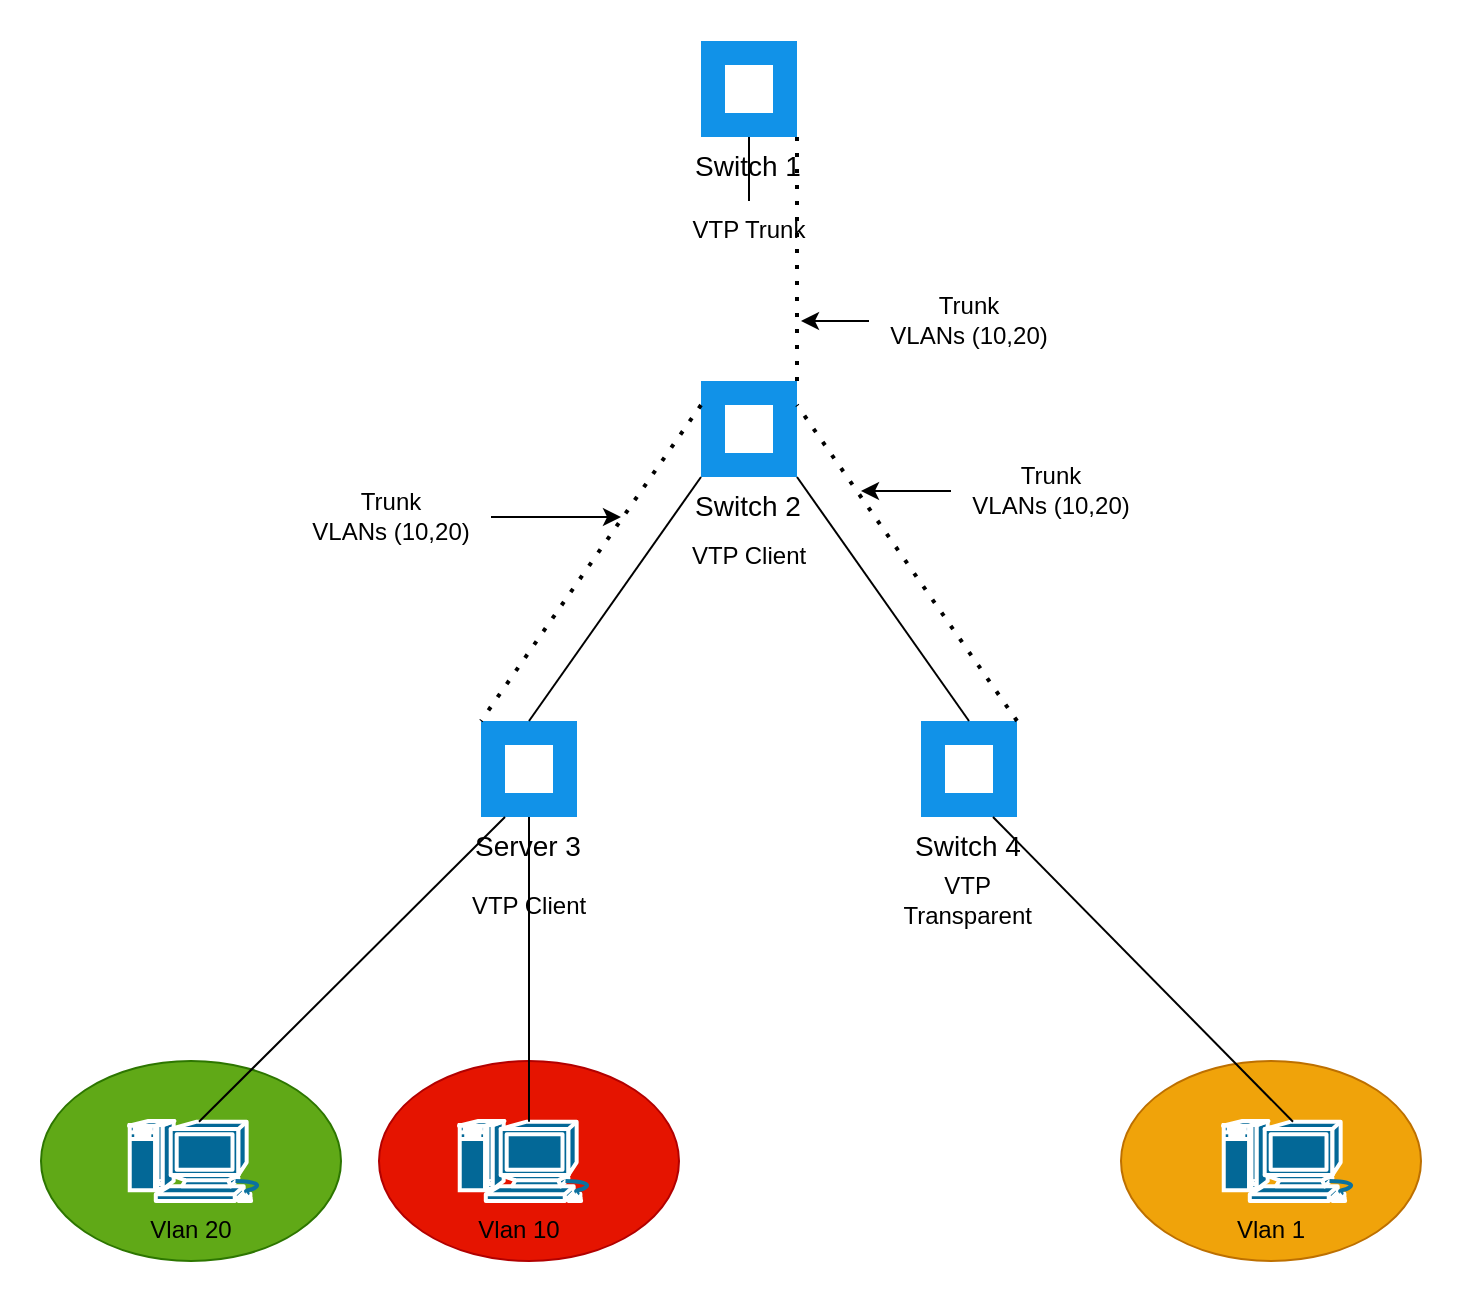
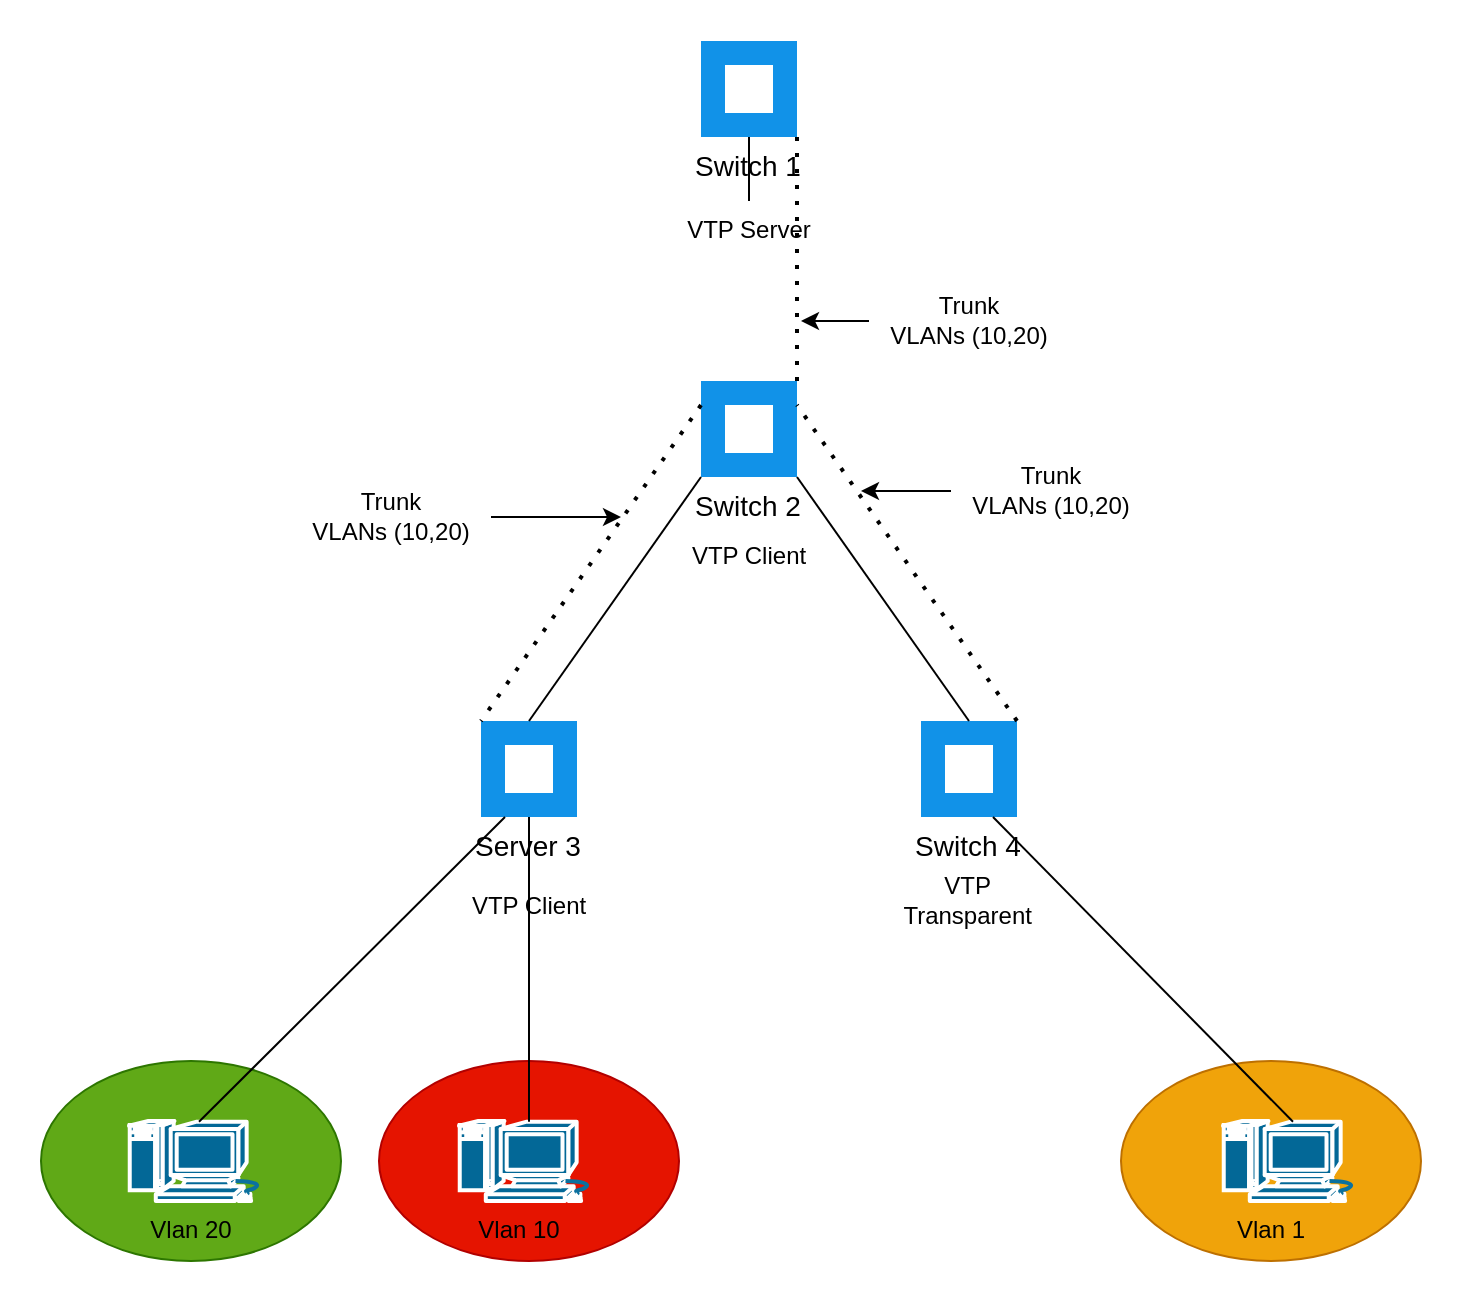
node "VTP Trunk": label "VTP Trunk" -> "VTP Server"
